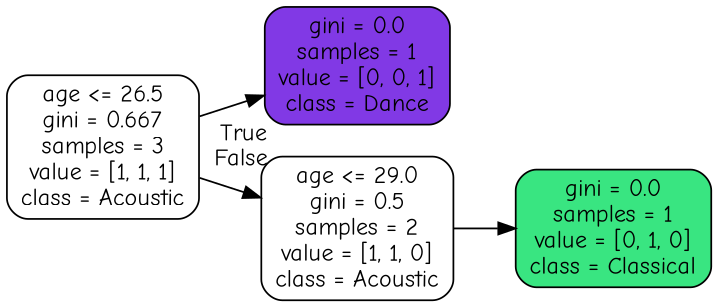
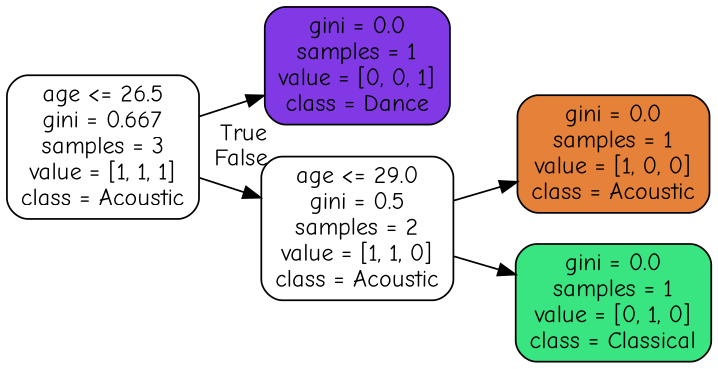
node "gini = 0.0 samples = 1 value = [1, 0, 0] class = Acoustic": added
